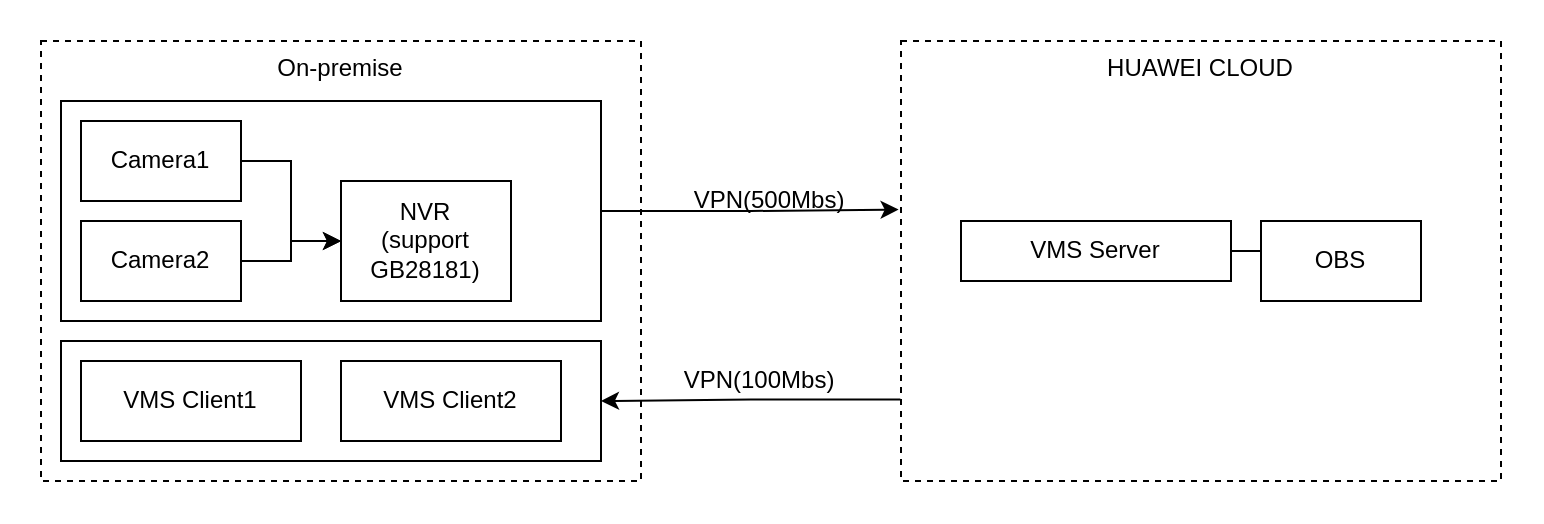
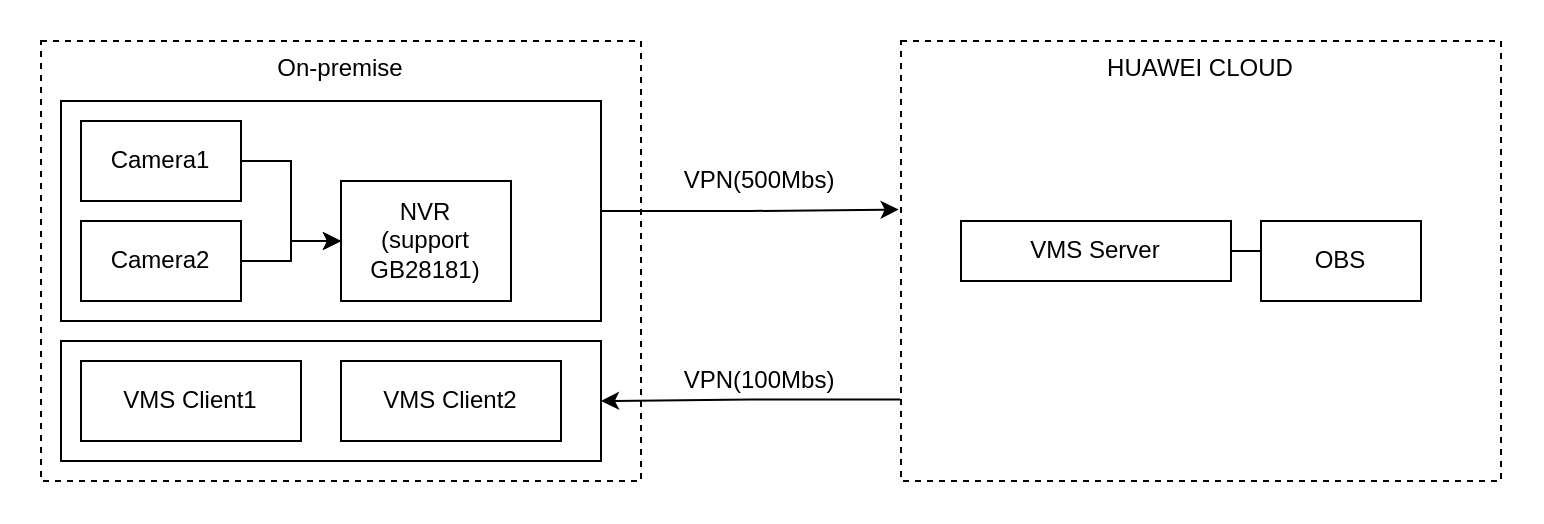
node "VPN(500Mbs)": moved (769, 201) -> (759, 181)
